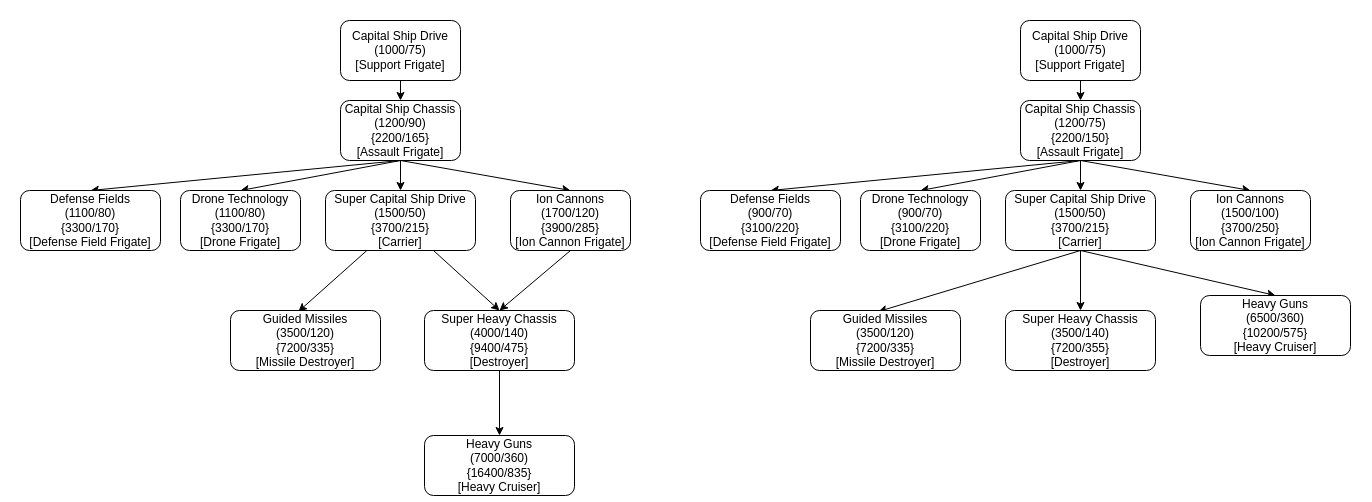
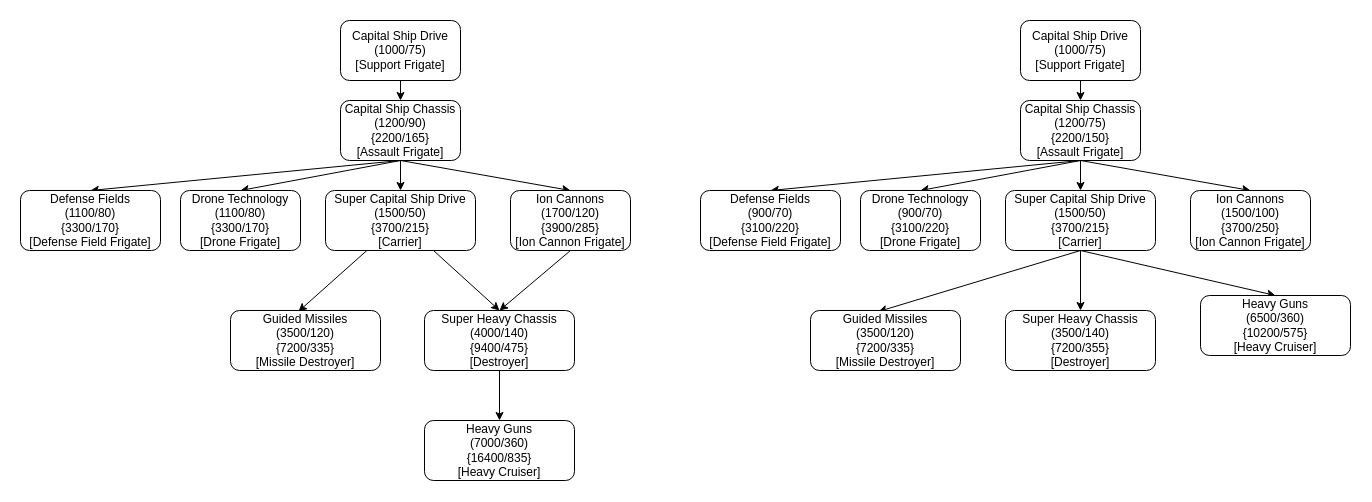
node "Heavy Guns (7000/360) {16400/835} [Heavy Cruiser]": moved (500, 466) -> (500, 451)
